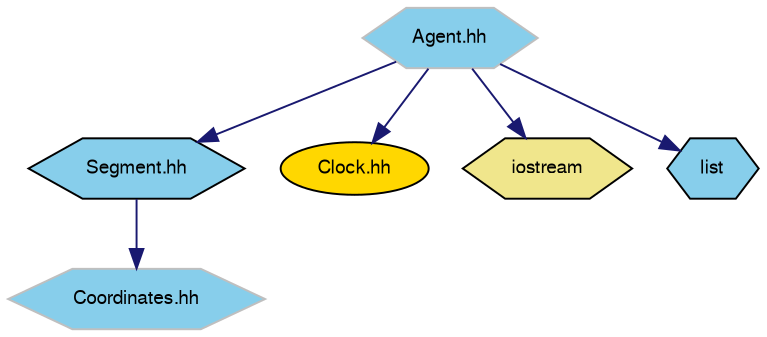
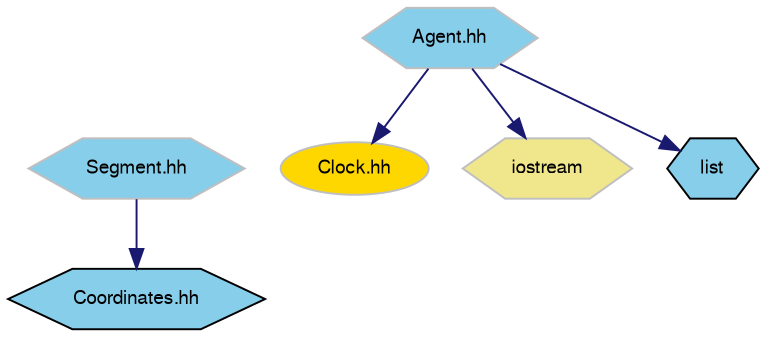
edge "Agent.hh" -> "Segment.hh": removed
node "Segment.hh": color black -> grey75
node "Clock.hh": color black -> grey75
node "iostream": color black -> grey75
node "Coordinates.hh": color grey75 -> black
